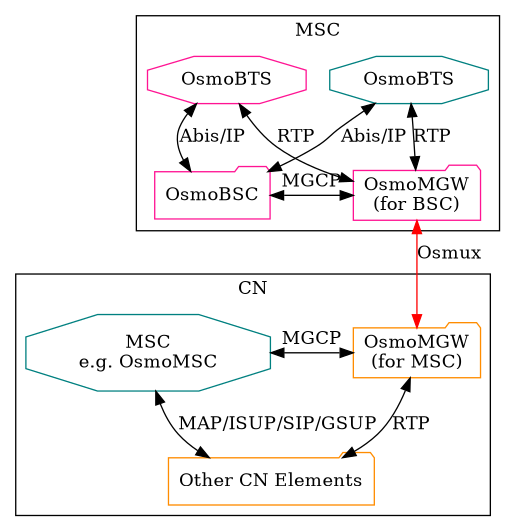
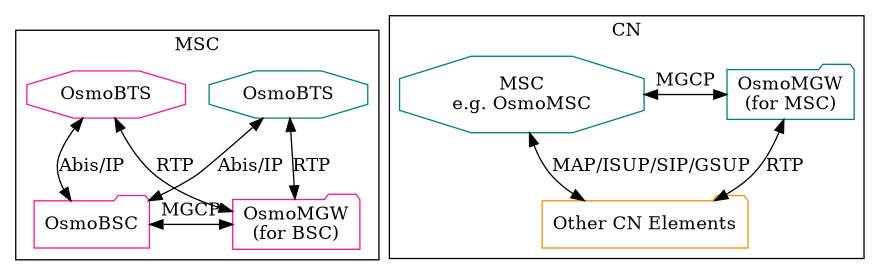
edge "OsmoMGW (for BSC)" -- "OsmoMGW (for MSC)": removed, label "Osmux"
node "OsmoMGW (for MSC)": color darkorange -> teal
